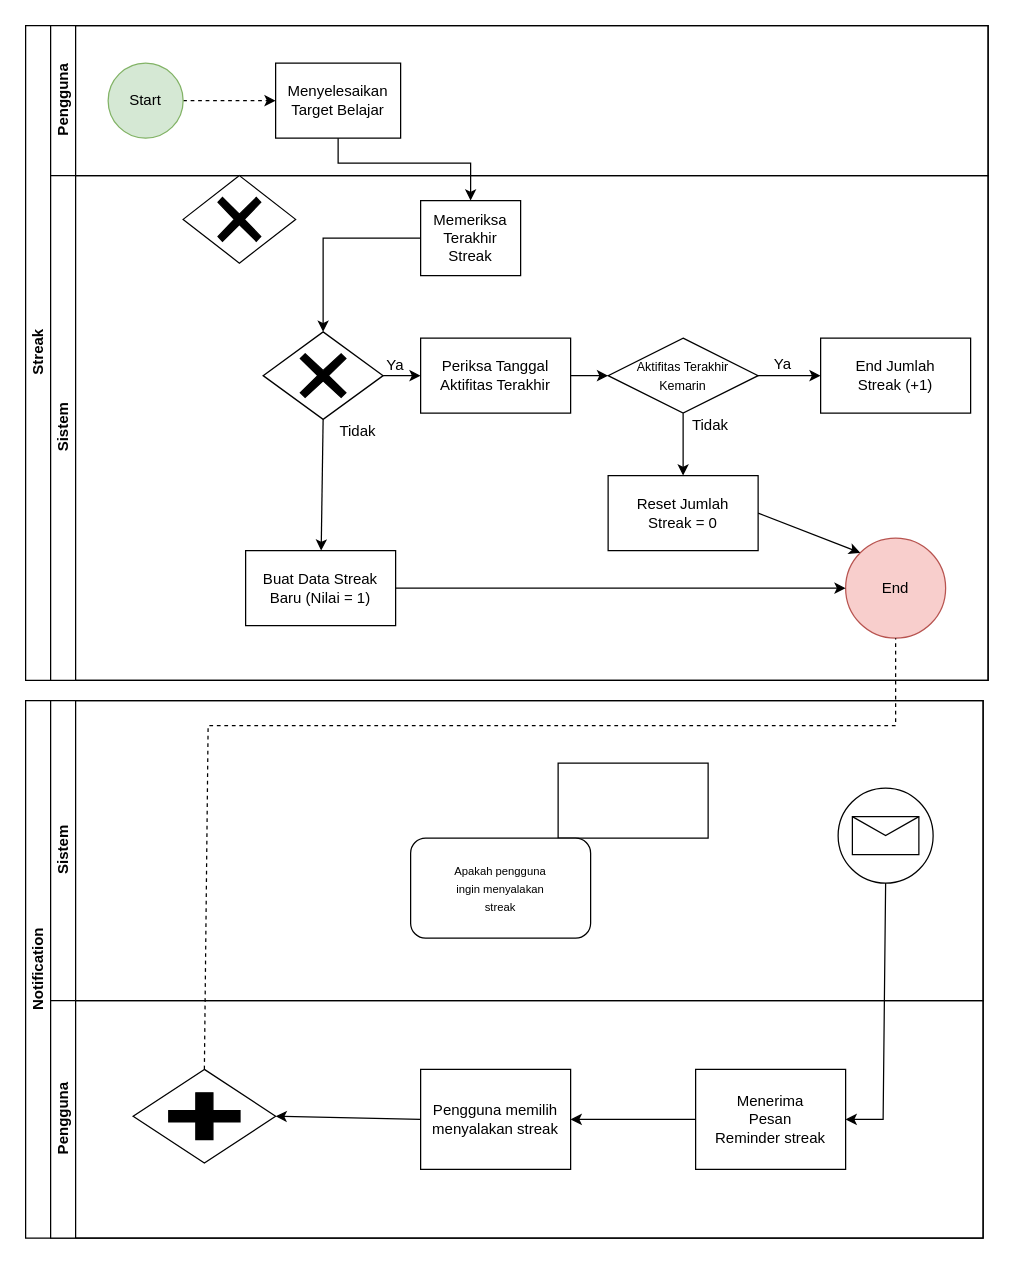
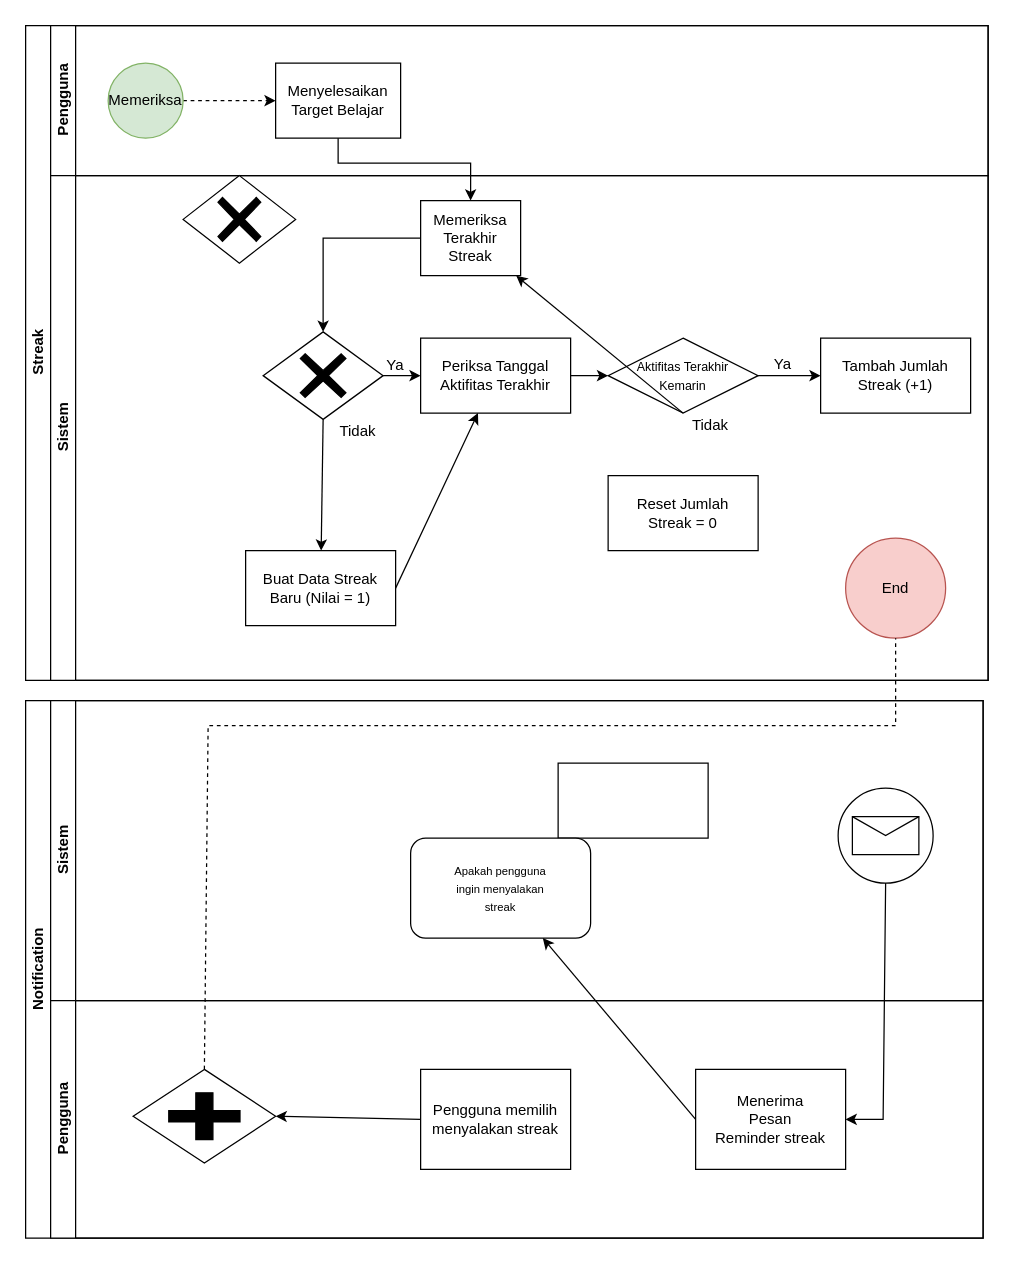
node "Start": label "Start" -> "Memeriksa"
node "End Jumlah Streak (+1)": label "End Jumlah Streak (+1)" -> "Tambah Jumlah Streak (+1)"
edge "Aktifitas Terakhir Kemarin" -> "Reset Jumlah Streak = 0": now "Aktifitas Terakhir Kemarin" -> "Memeriksa Terakhir Streak"
edge "Reset Jumlah Streak = 0" -> "End": removed
edge "Buat Data Streak Baru (Nilai = 1)" -> "End": now "Buat Data Streak Baru (Nilai = 1)" -> "Periksa Tanggal Aktifitas Terakhir"
edge "Menerima Pesan Reminder streak" -> "Pengguna memilih menyalakan streak": now "Menerima Pesan Reminder streak" -> "Apakah pengguna ingin menyalakan streak"
